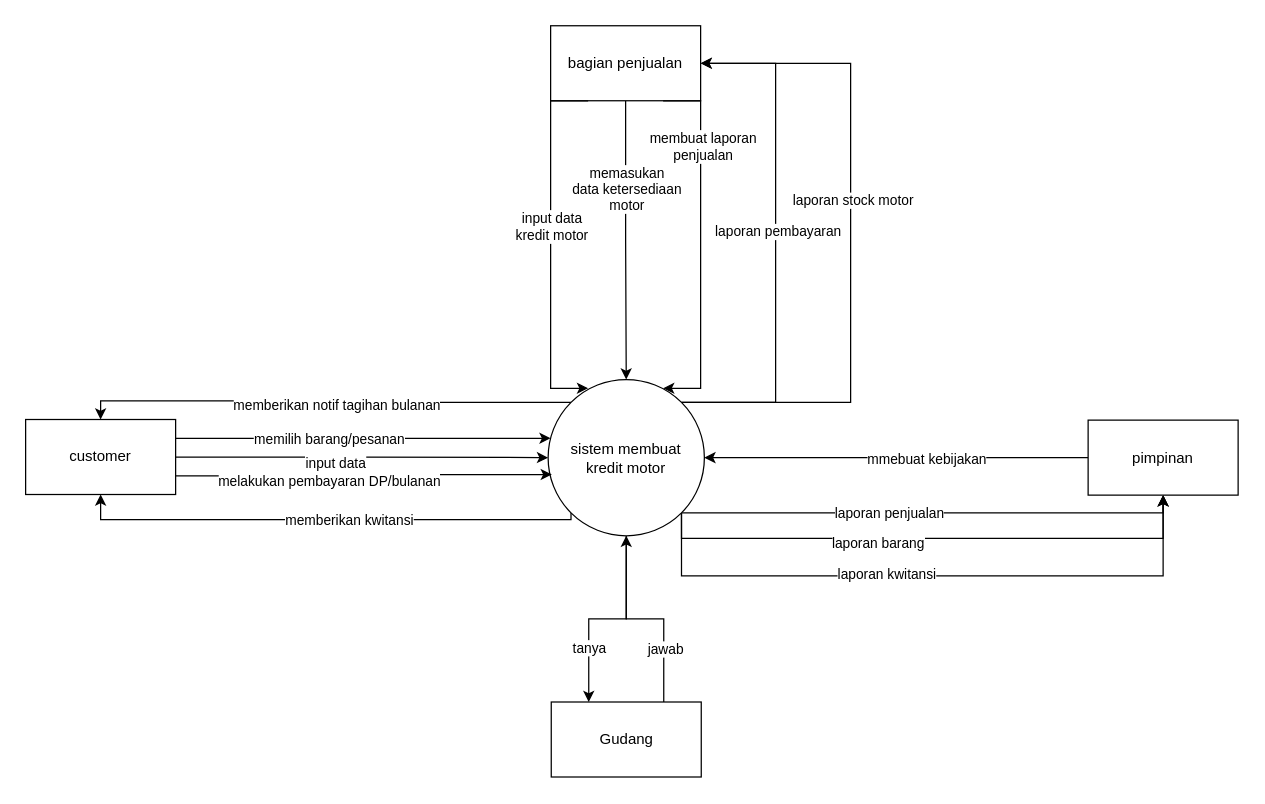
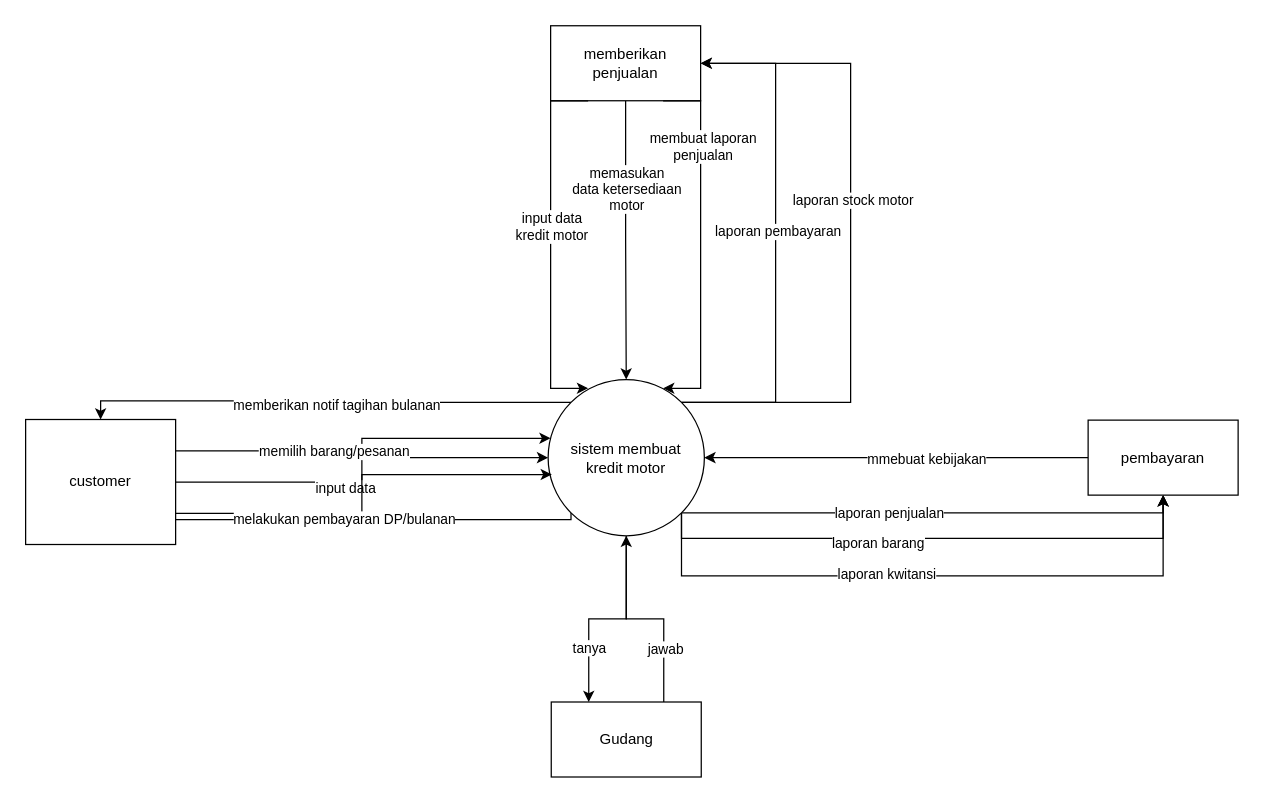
node "bagian penjualan": label "bagian penjualan" -> "memberikan penjualan"
node "customer": size 150x75 -> 150x125
node "pimpinan": label "pimpinan" -> "pembayaran"
